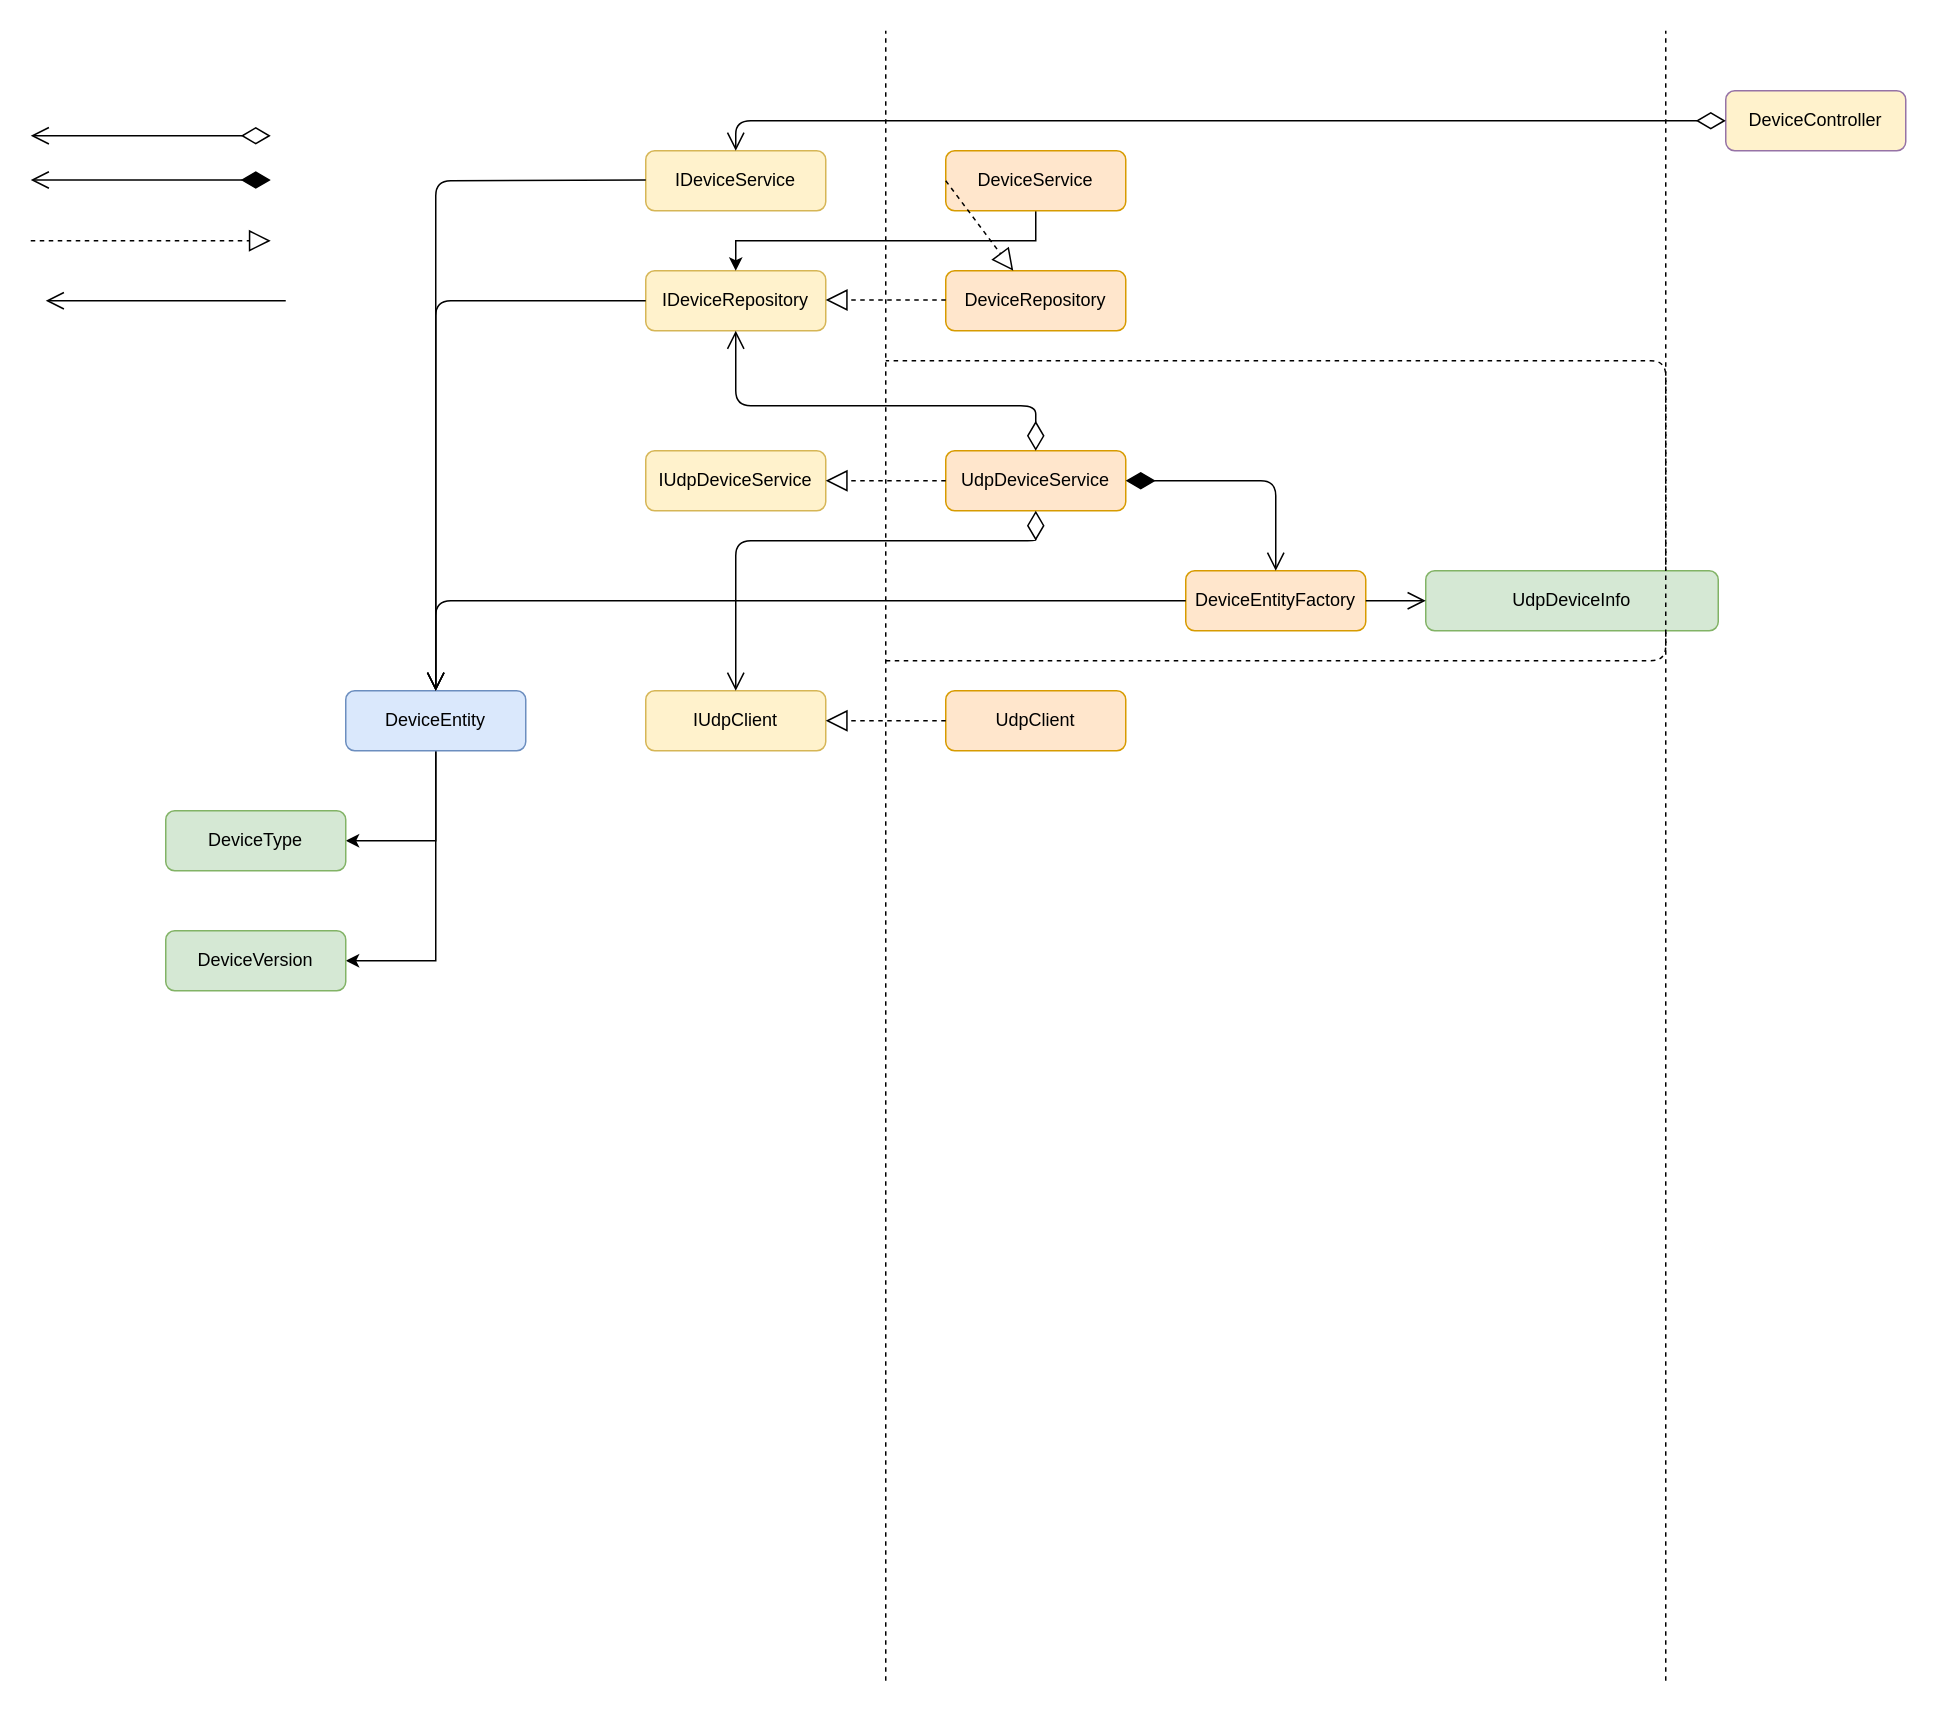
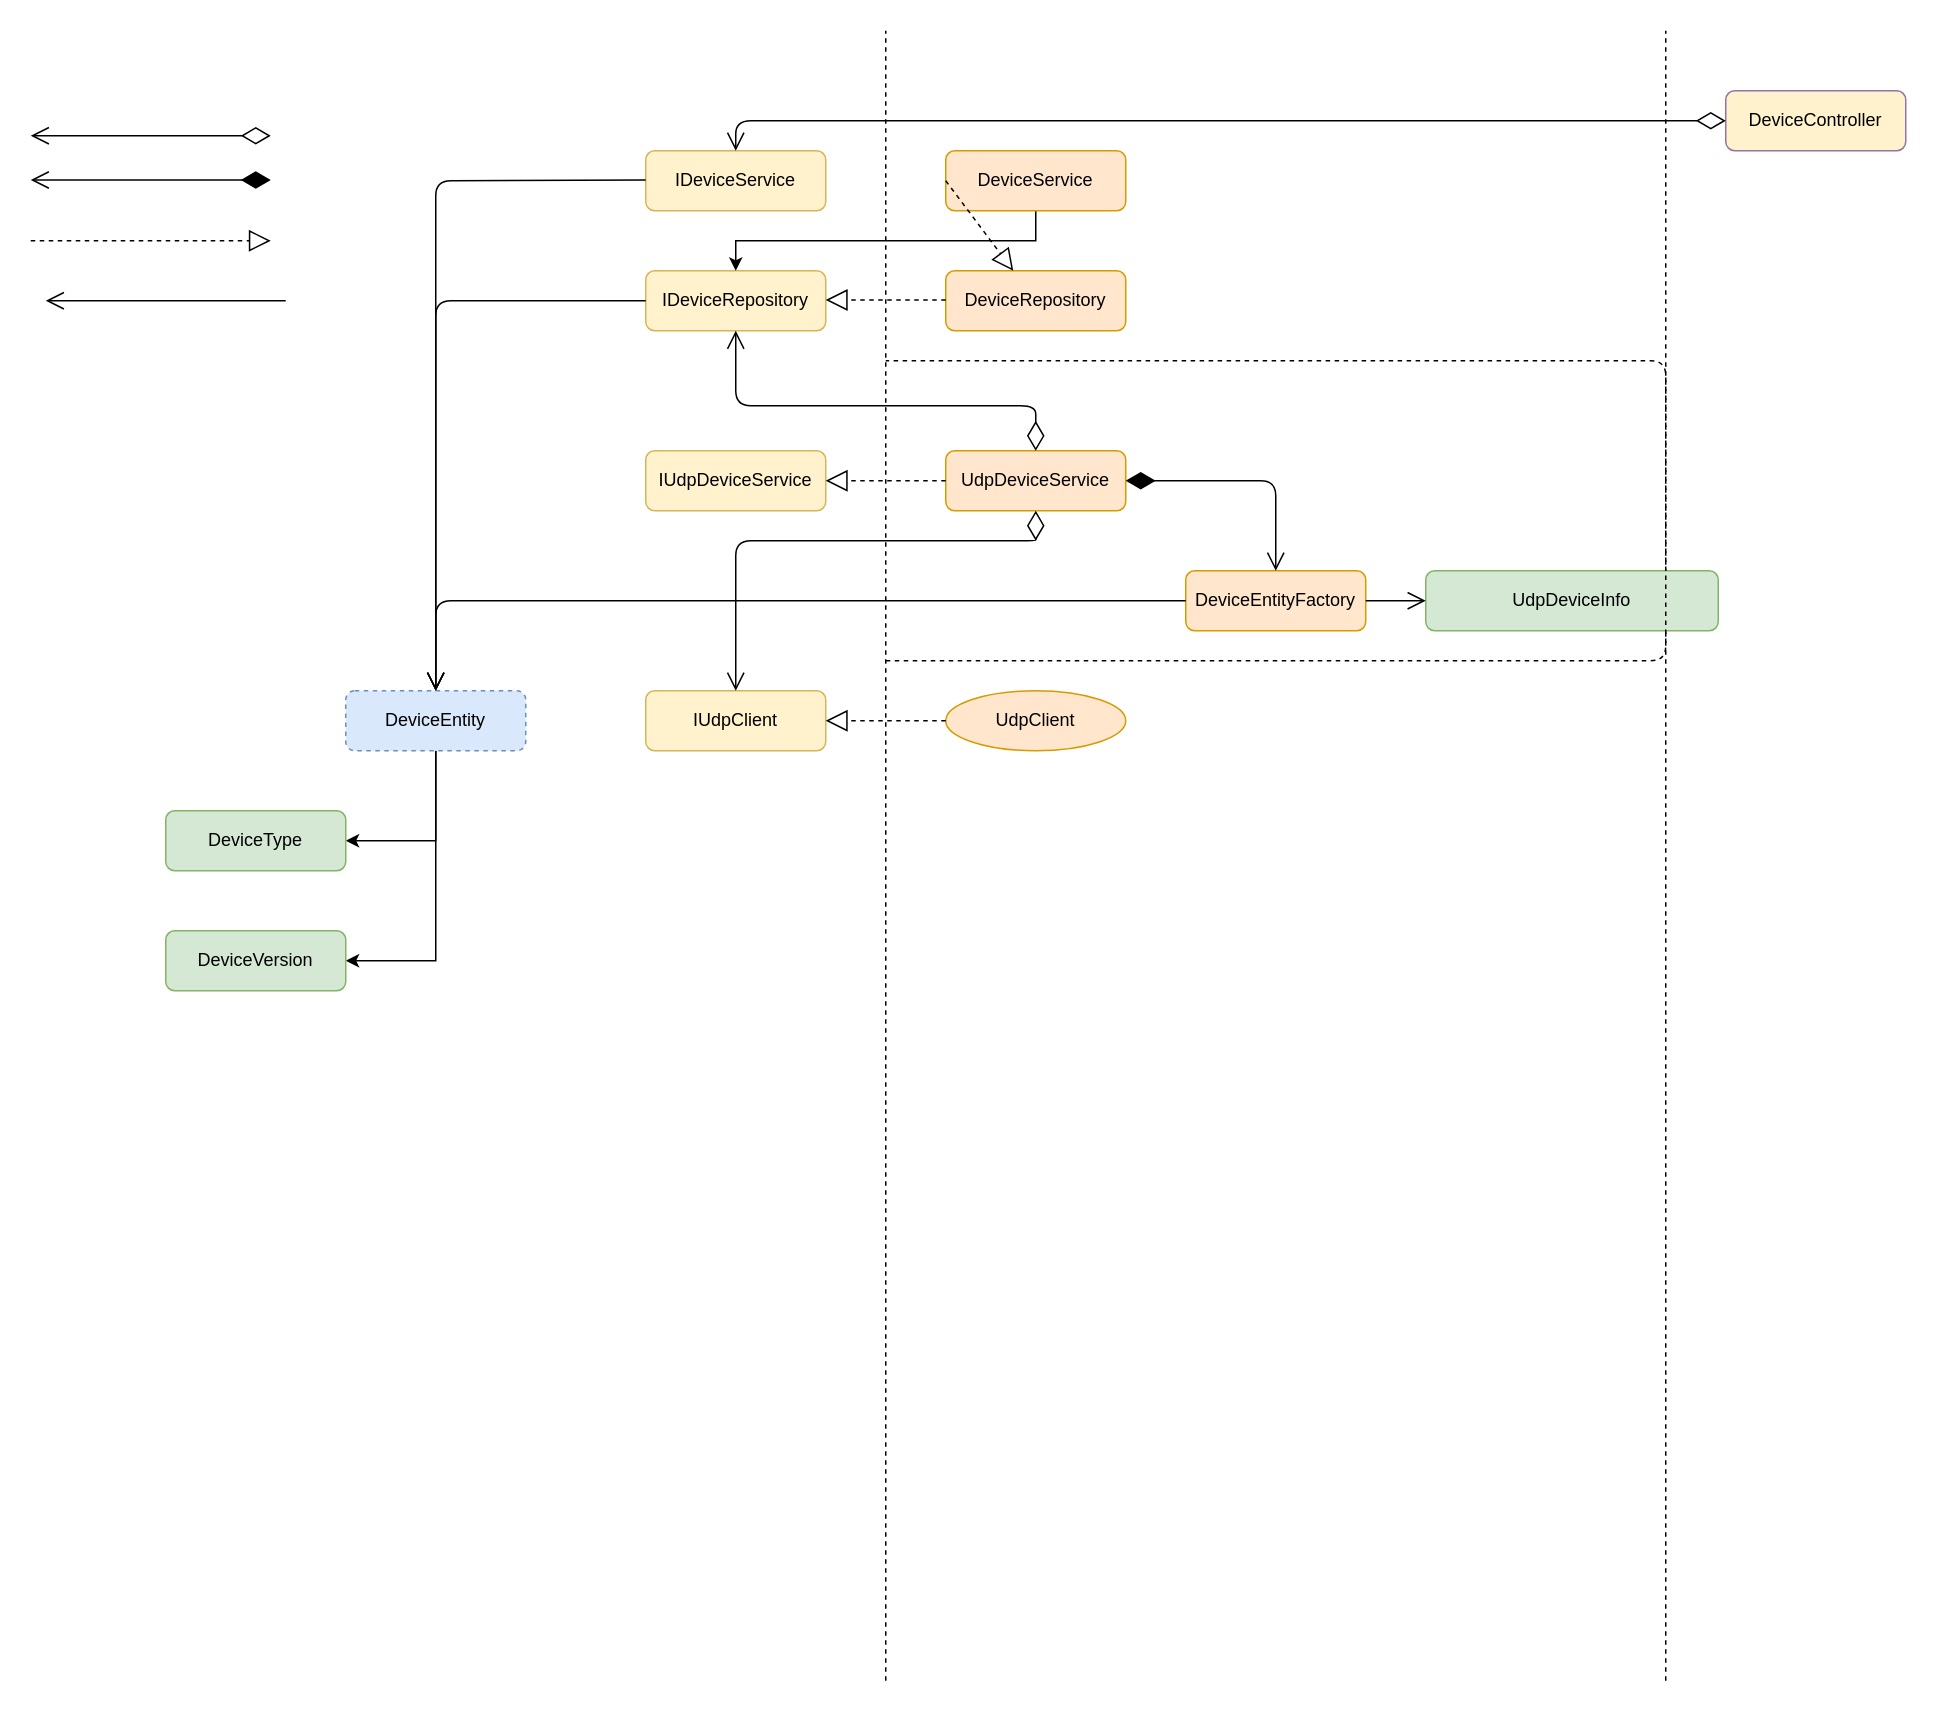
node "DeviceEntity": style solid -> dashed
node "UdpClient": shape rounded rectangle -> ellipse
